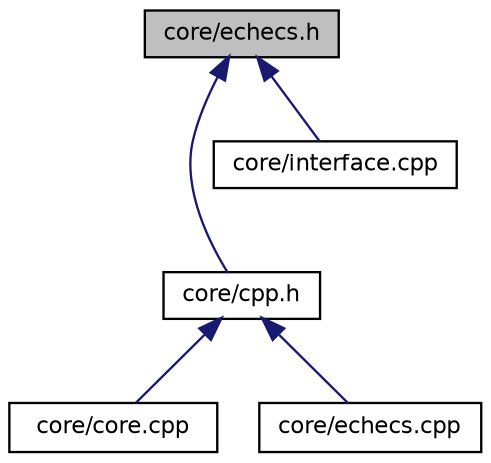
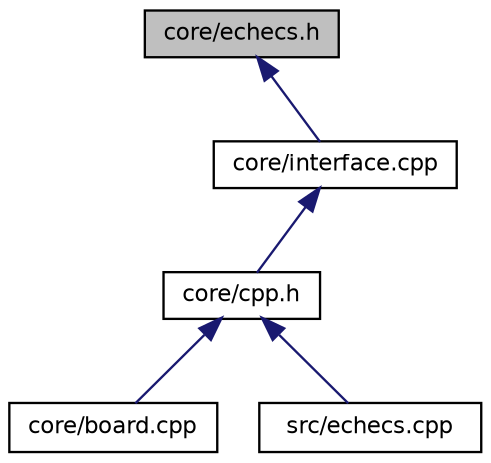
edge "core/cpp.h" -> "core/echecs.h": now "core/cpp.h" -> "core/interface.cpp"
node "core/core.cpp": label "core/core.cpp" -> "core/board.cpp"
node "core/echecs.cpp": label "core/echecs.cpp" -> "src/echecs.cpp"
